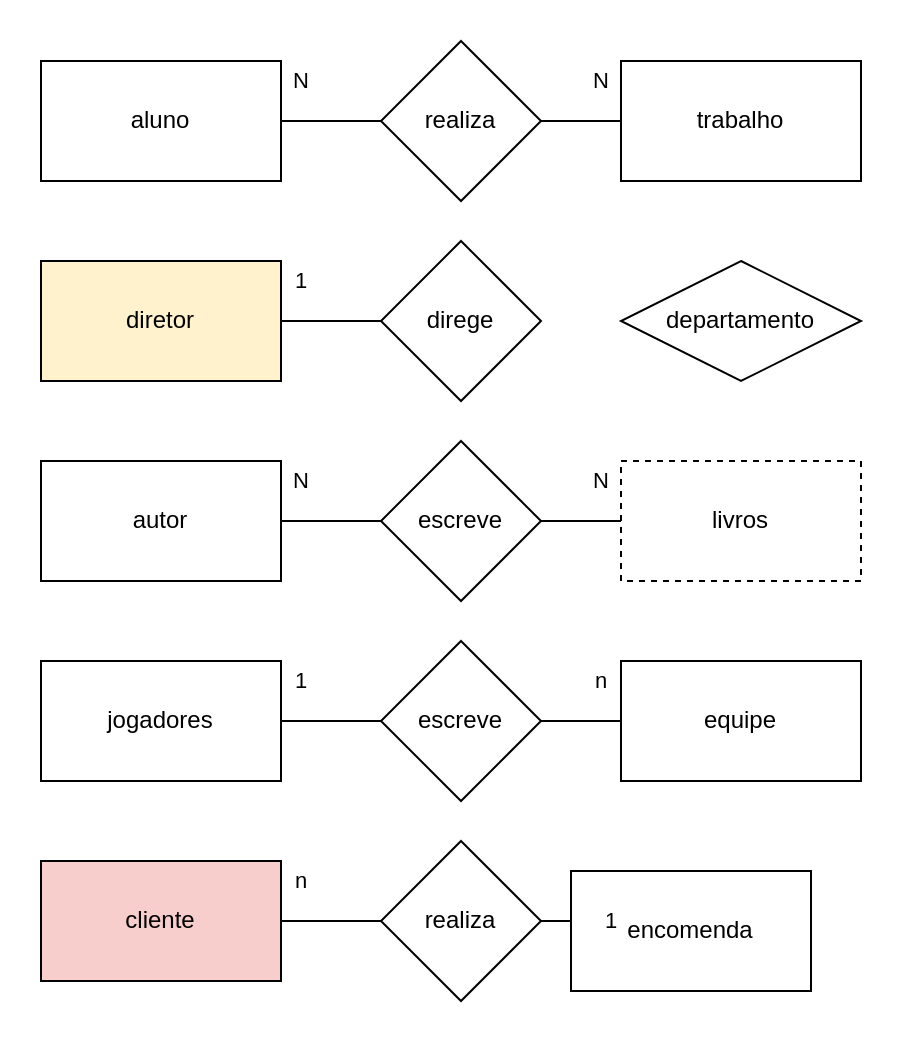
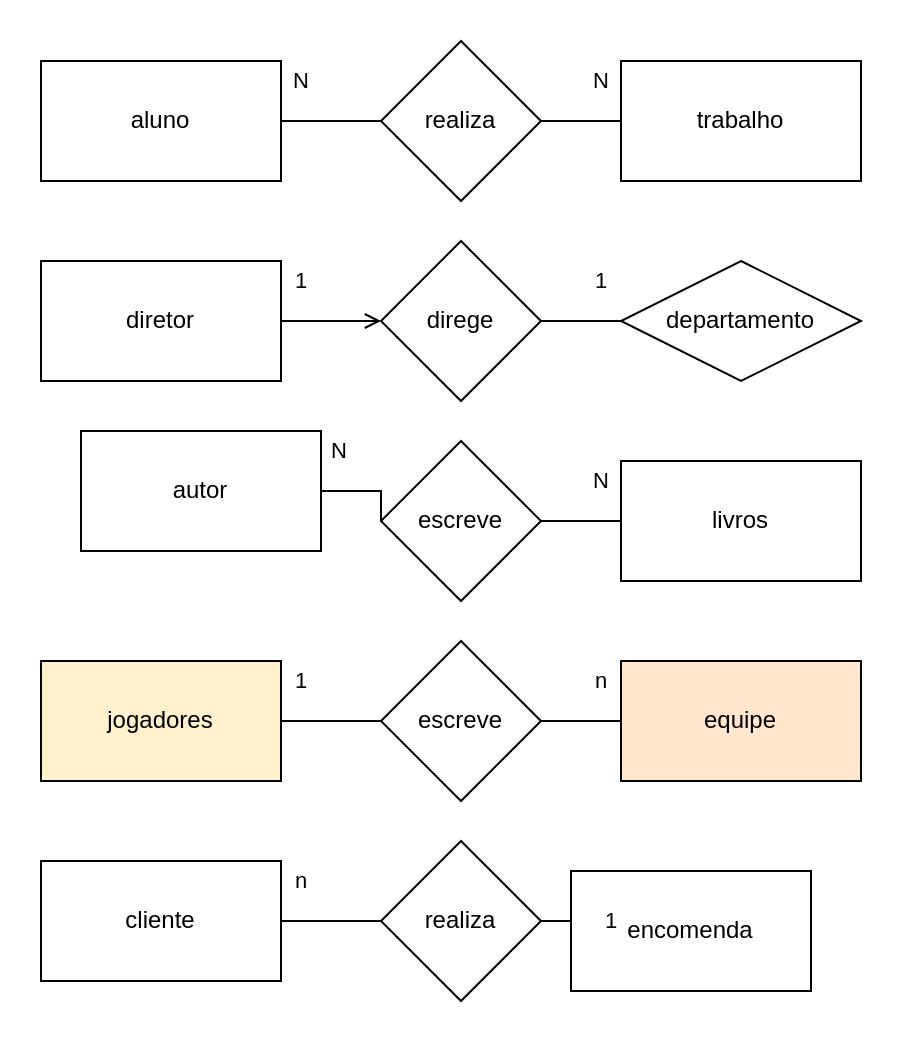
node "diretor": fillcolor #fff2cc -> #ffffff
edge "diretor" -- "direge": arrowhead none -> open
edge "direge" -- "departamento": added, label "1"
node "autor": moved (161, 521) -> (201, 491)
node "livros": style dashed -> solid
node "jogadores": fillcolor #ffffff -> #fff2cc
node "equipe": fillcolor #ffffff -> #ffe6cc
node "cliente": fillcolor #f8cecc -> #ffffff
